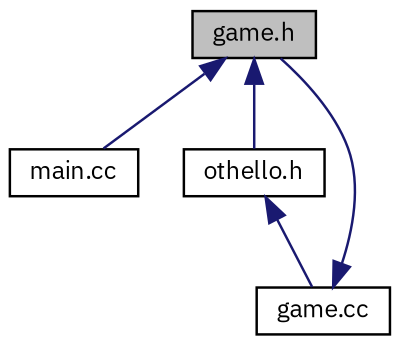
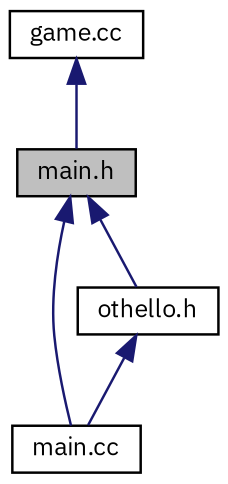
node "game.h": label "game.h" -> "main.h"
edge "game.cc" -> "othello.h": now "main.cc" -> "othello.h"
